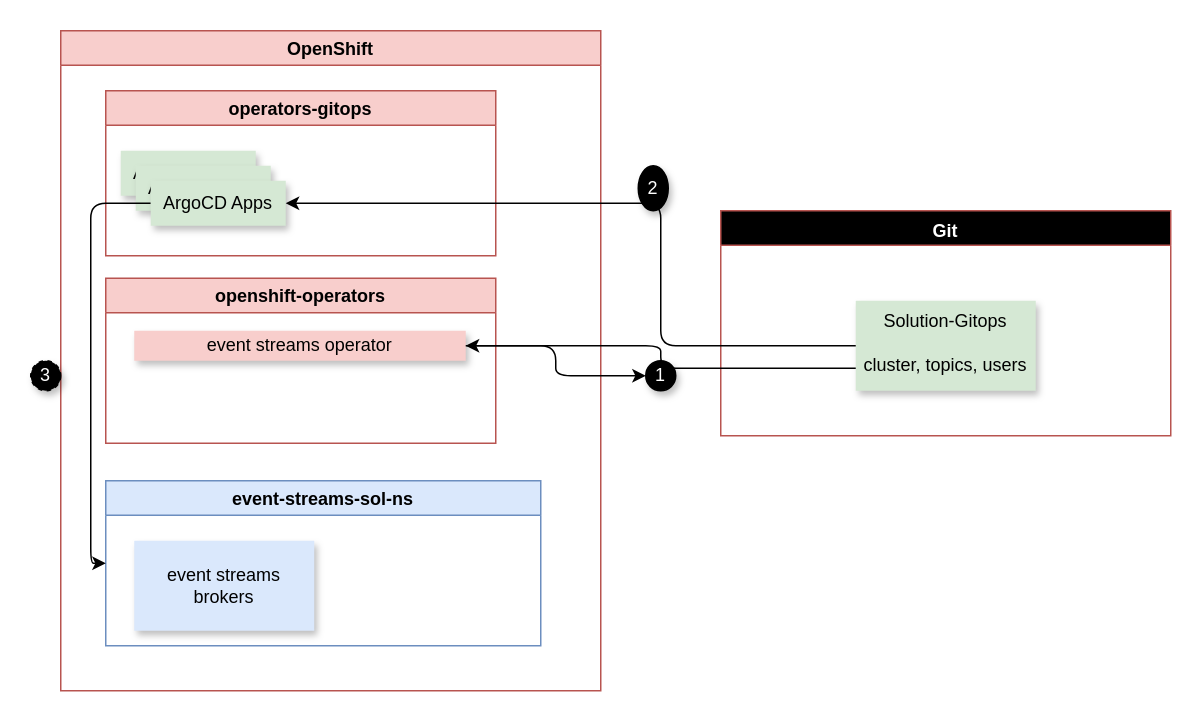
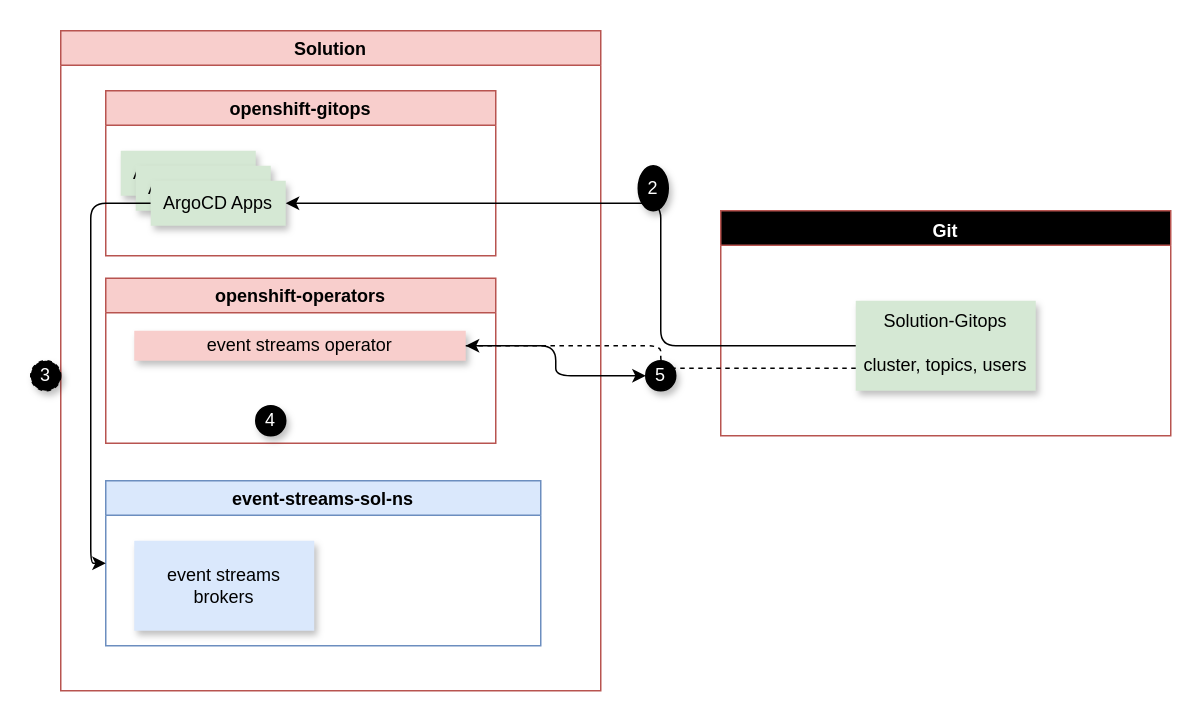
node "OpenShift": label "OpenShift" -> "Solution"
node "operators-gitops": label "operators-gitops" -> "openshift-gitops"
edge "Solution-Gitops cluster, topics, users" -> "event streams operator": style solid -> dashed
node "1": label "1" -> "5"
node "4": added
